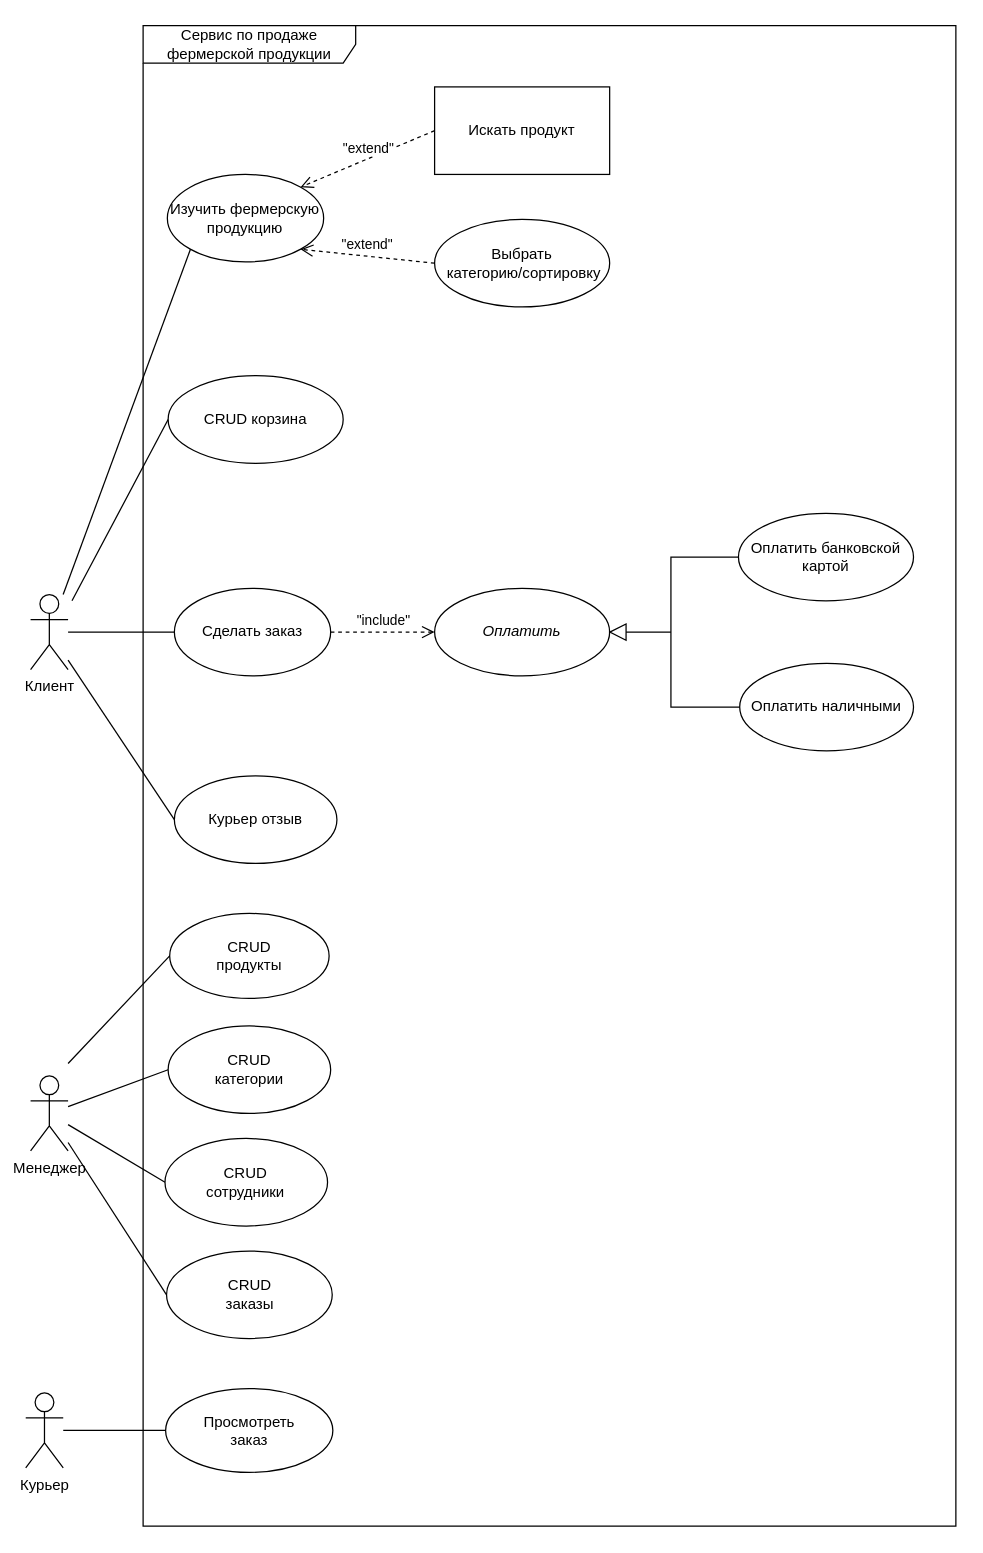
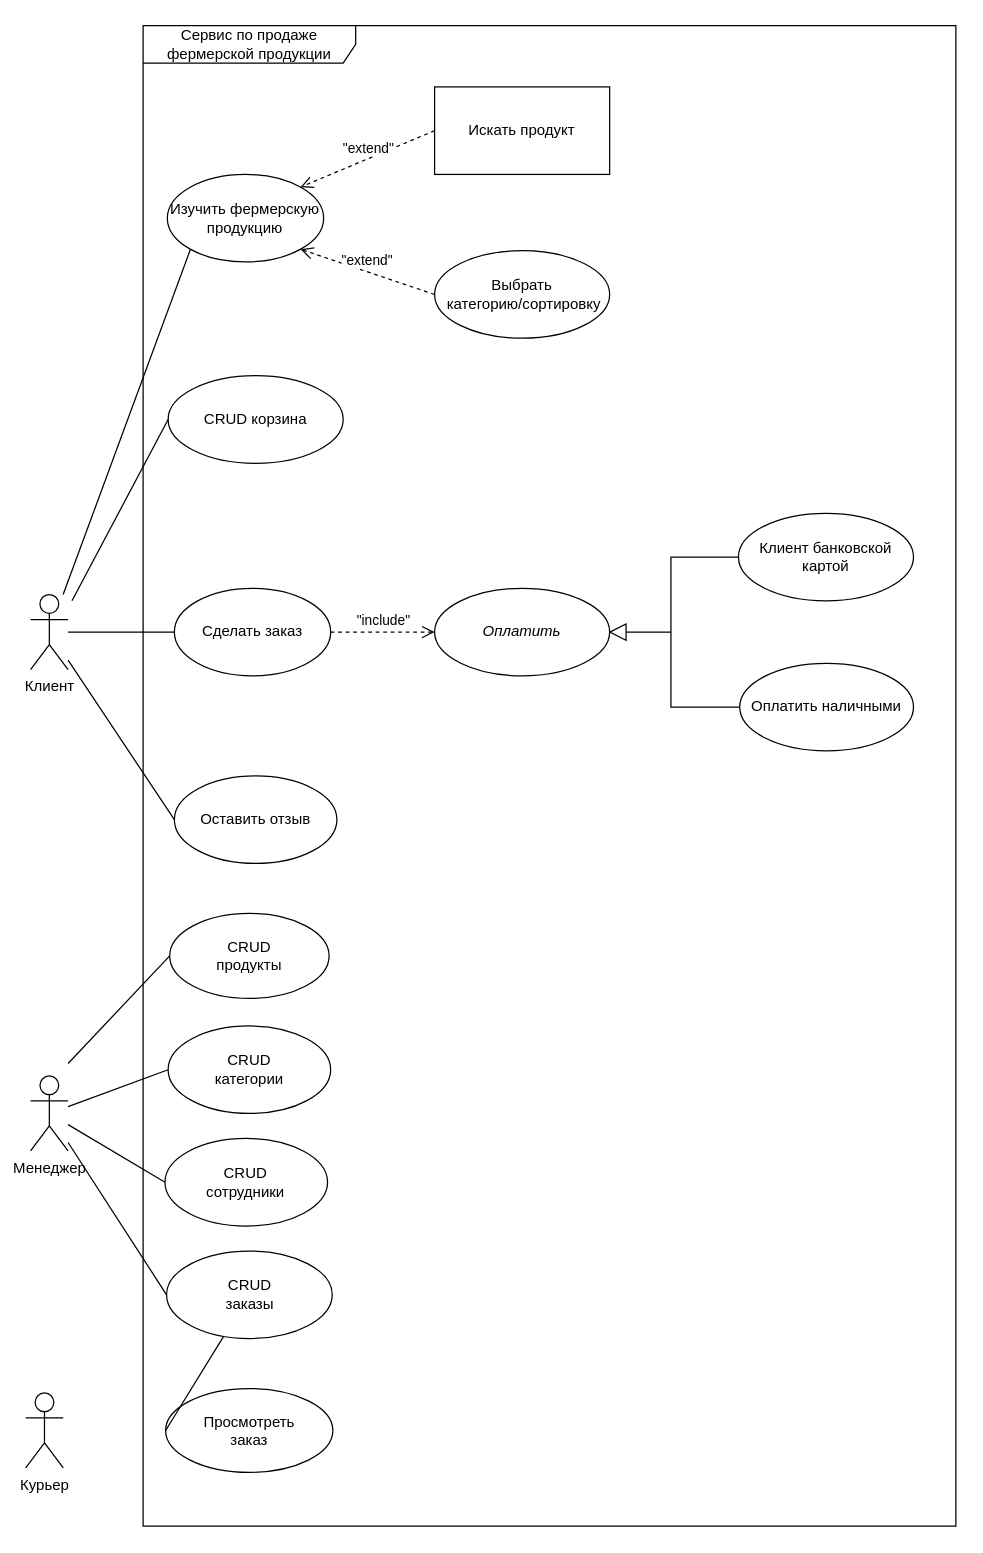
node "Выбрать категорию/сортировку": moved (522, 263) -> (522, 294)
node "Оплатить банковской картой": label "Оплатить банковской картой" -> "Клиент банковской картой"
node "Курьер отзыв": label "Курьер отзыв" -> "Оставить отзыв"
edge "Курьер" -- "Просмотреть заказ": now "CRUD заказы" -- "Просмотреть заказ"
